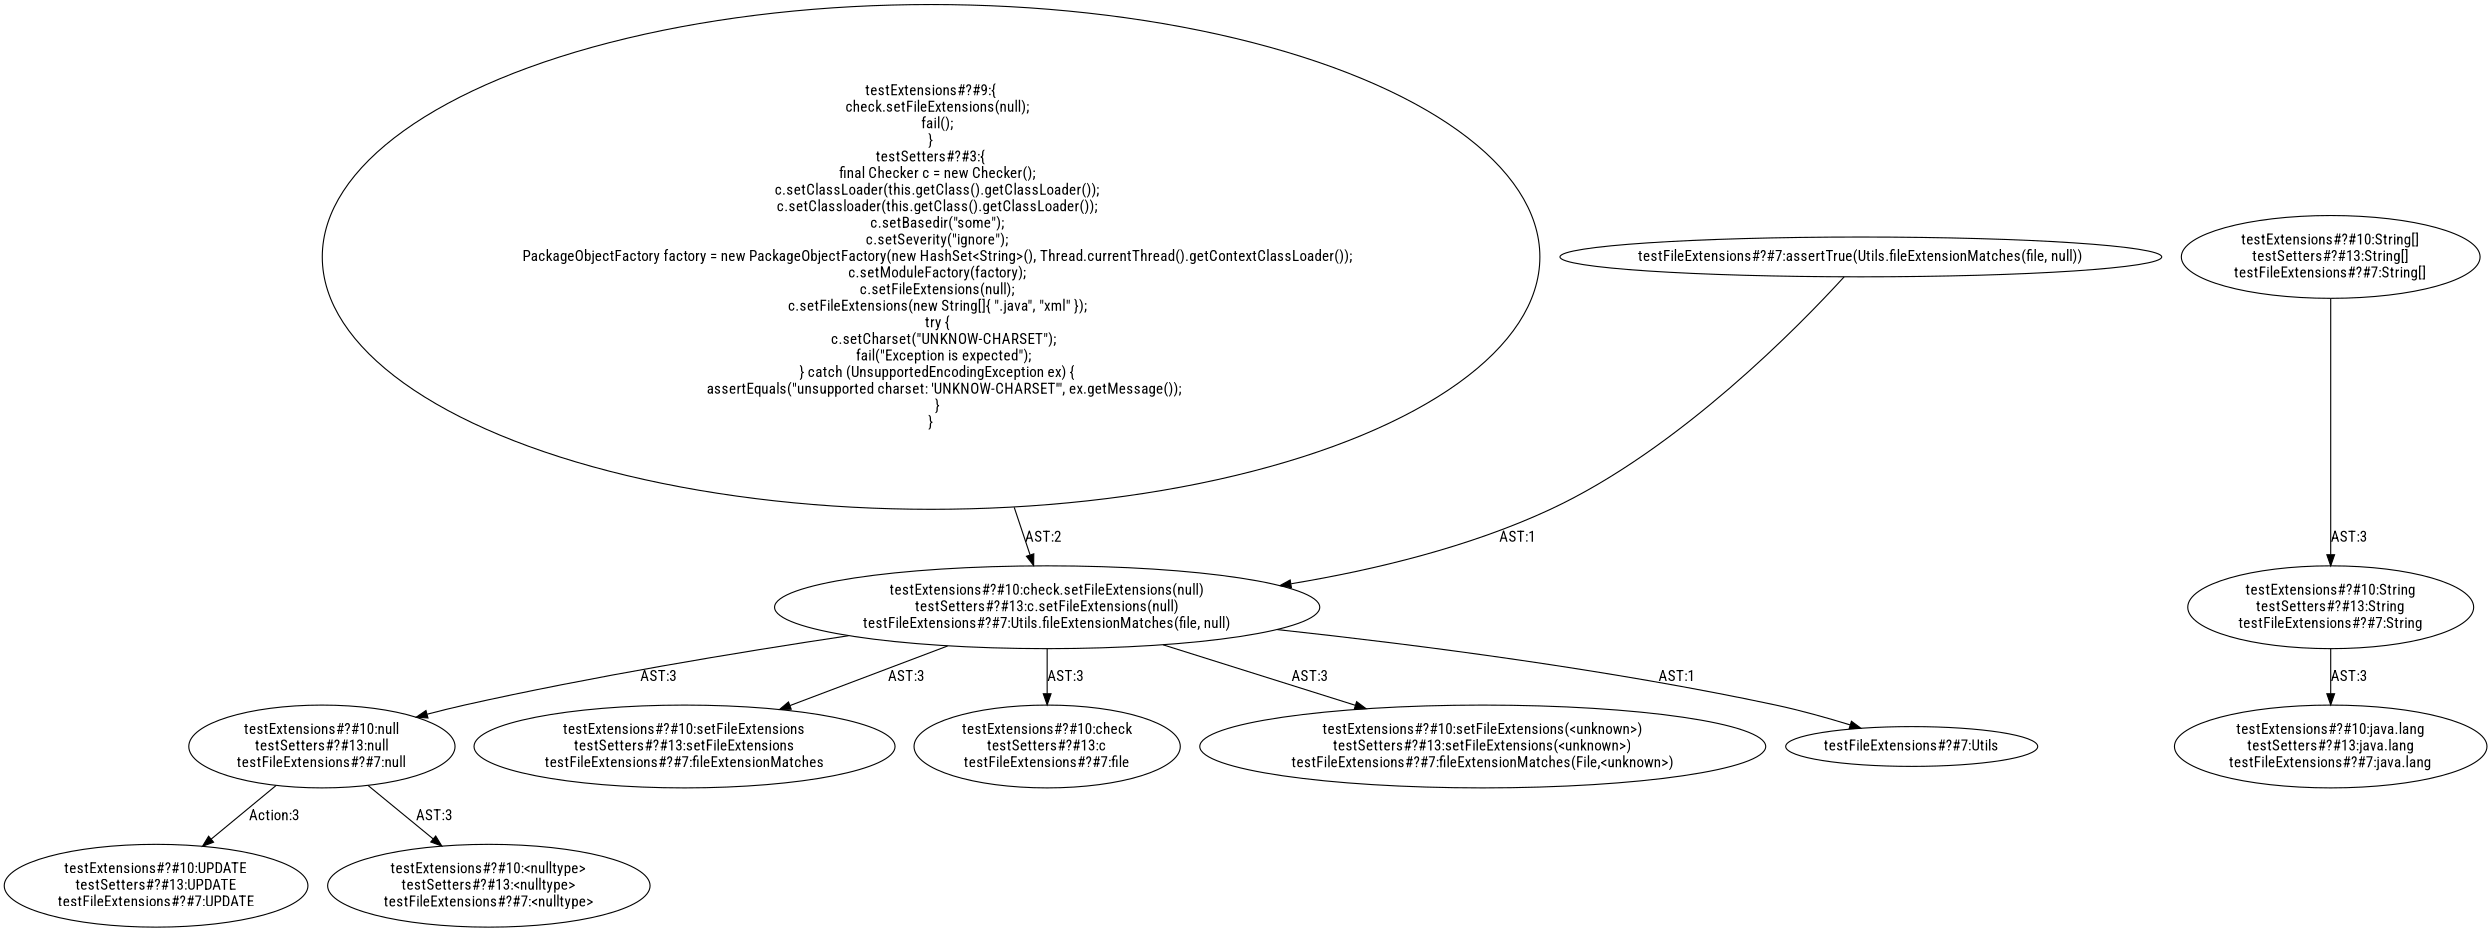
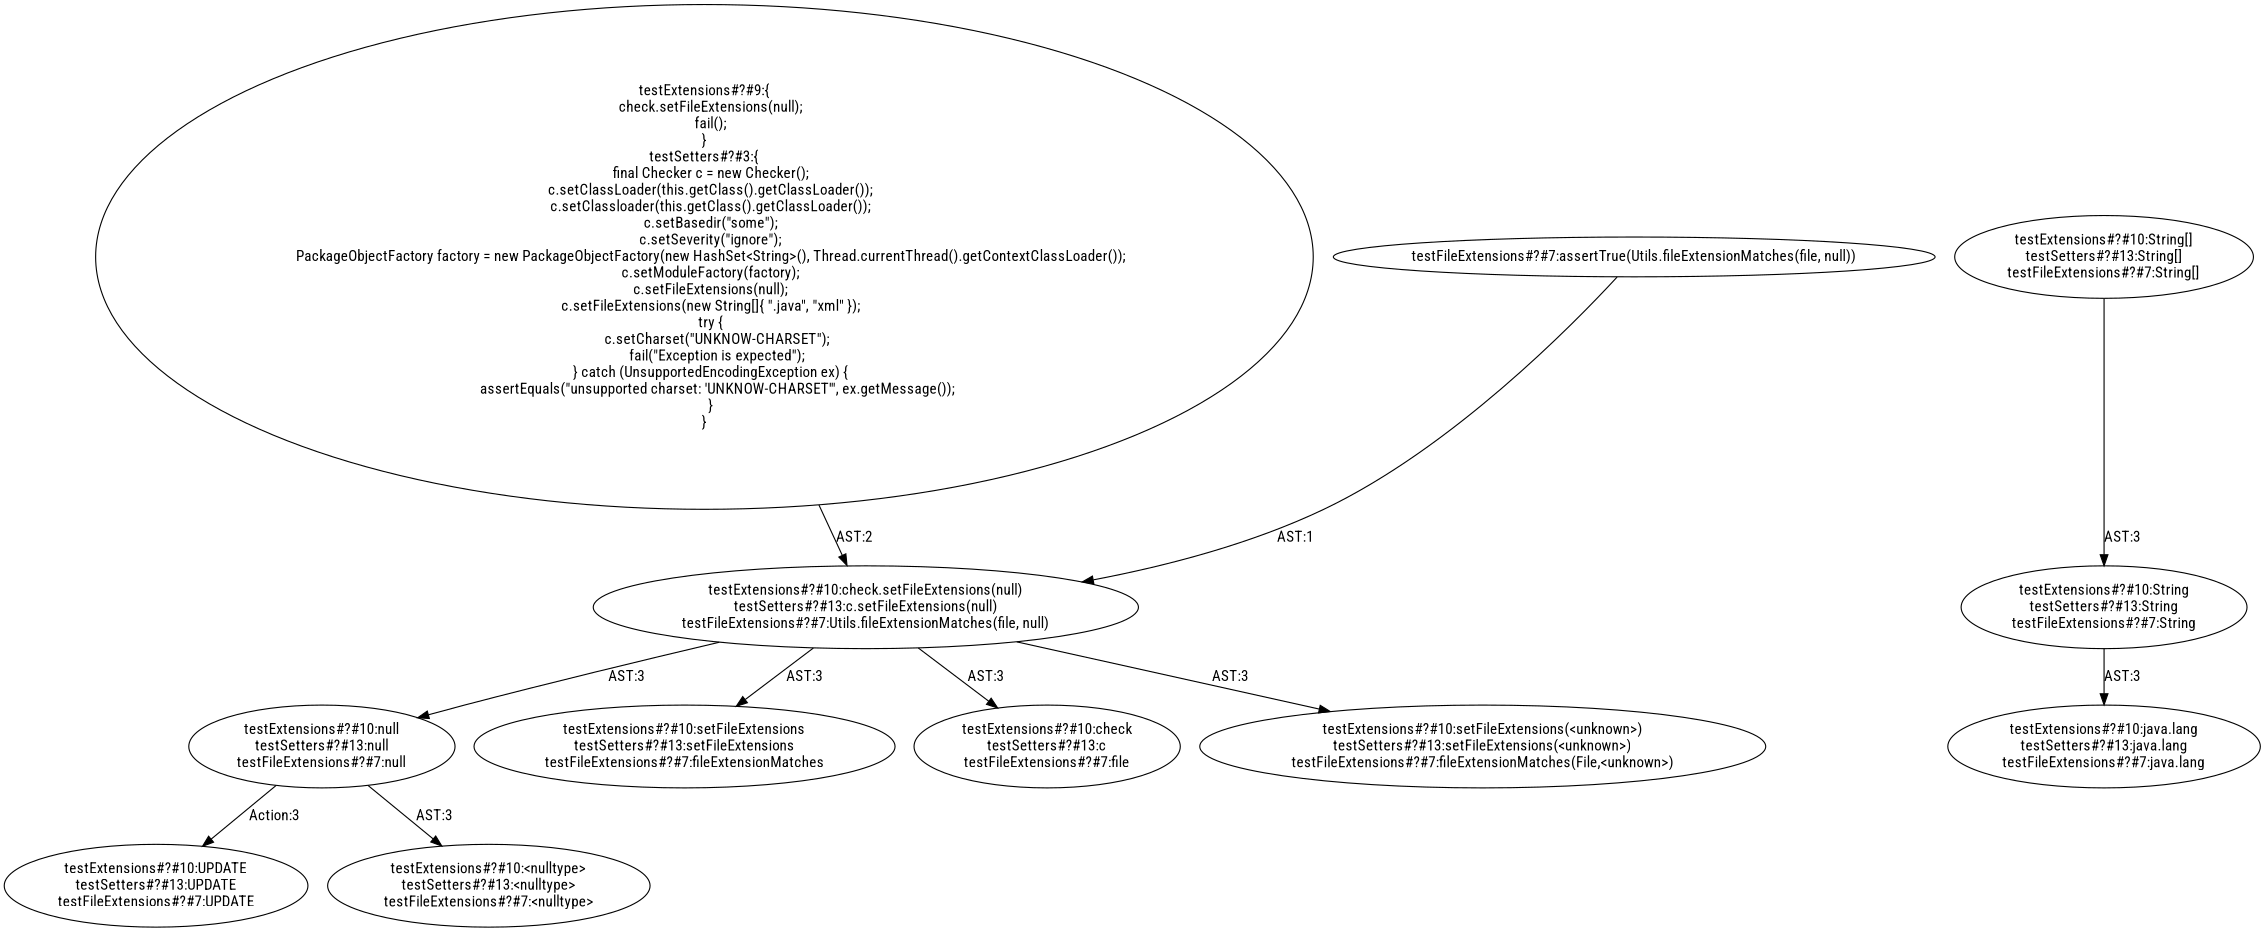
node "testFileExtensions#?#7:Utils": removed
